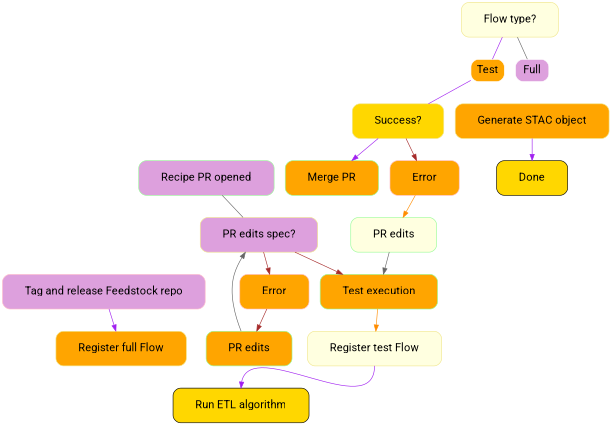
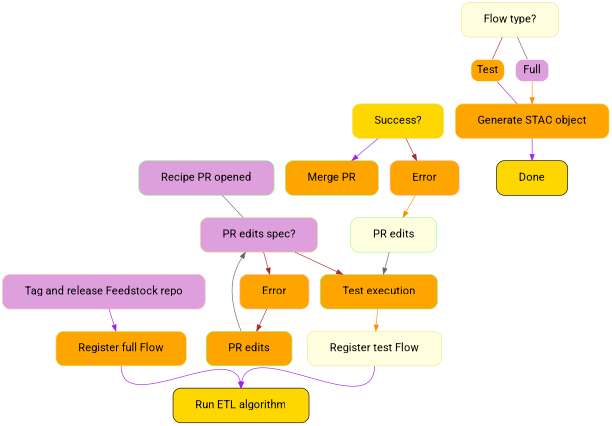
edge "Flow type?" -- "Test": color purple -> brown
edge "Full" -> "Generate STAC object": added
edge "Test" -- "Success?": now "Test" -- "Generate STAC object"
edge "Register full Flow" -> "Run ETL algorithm": added
